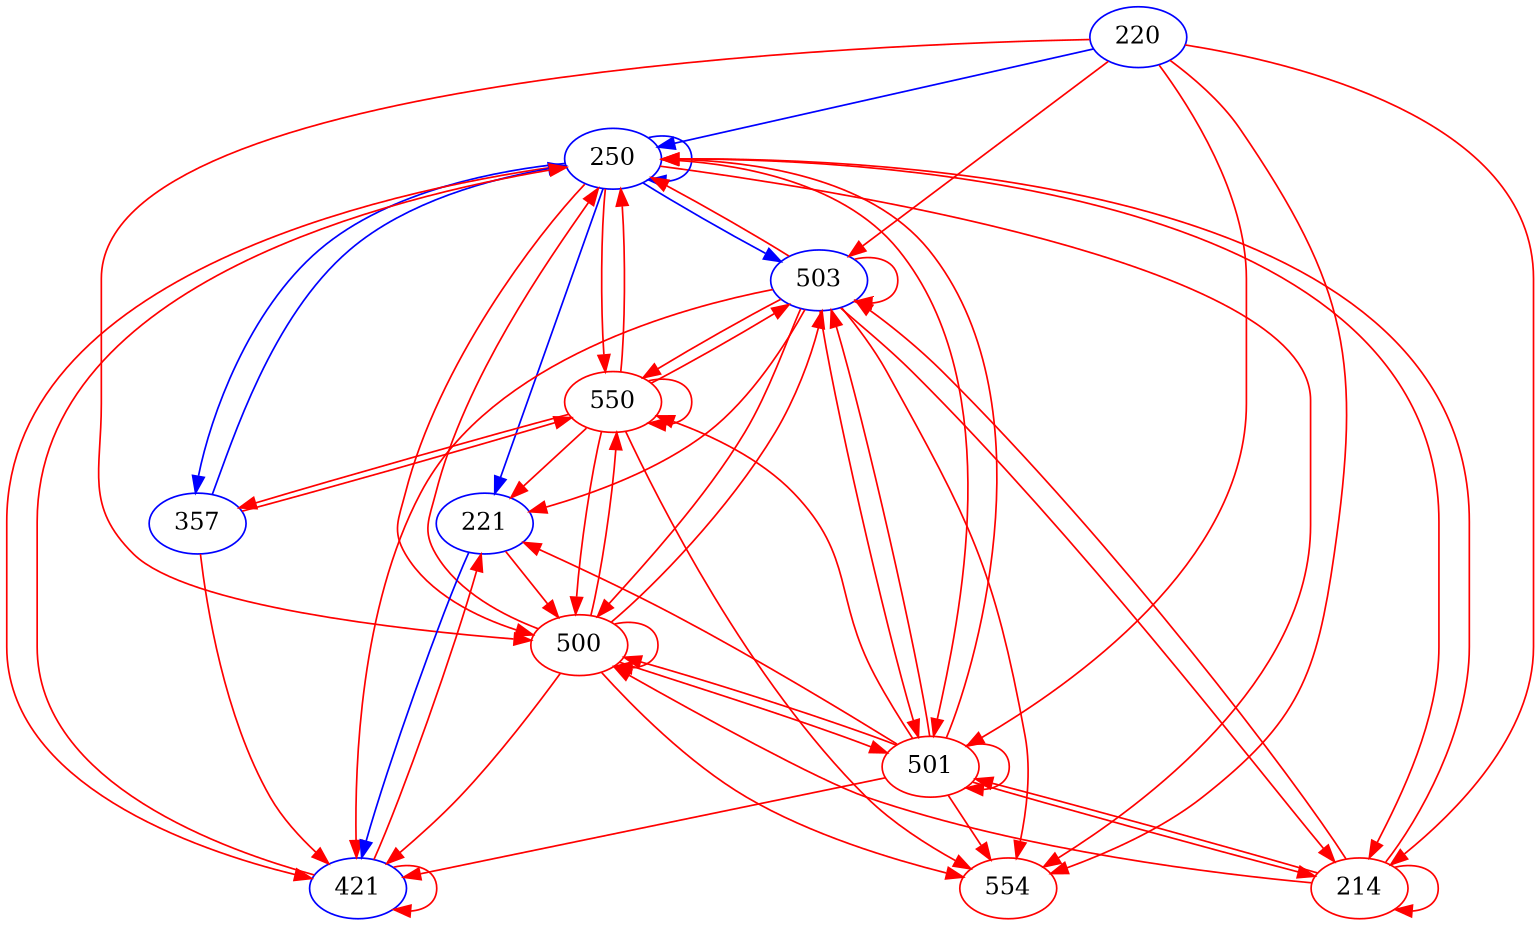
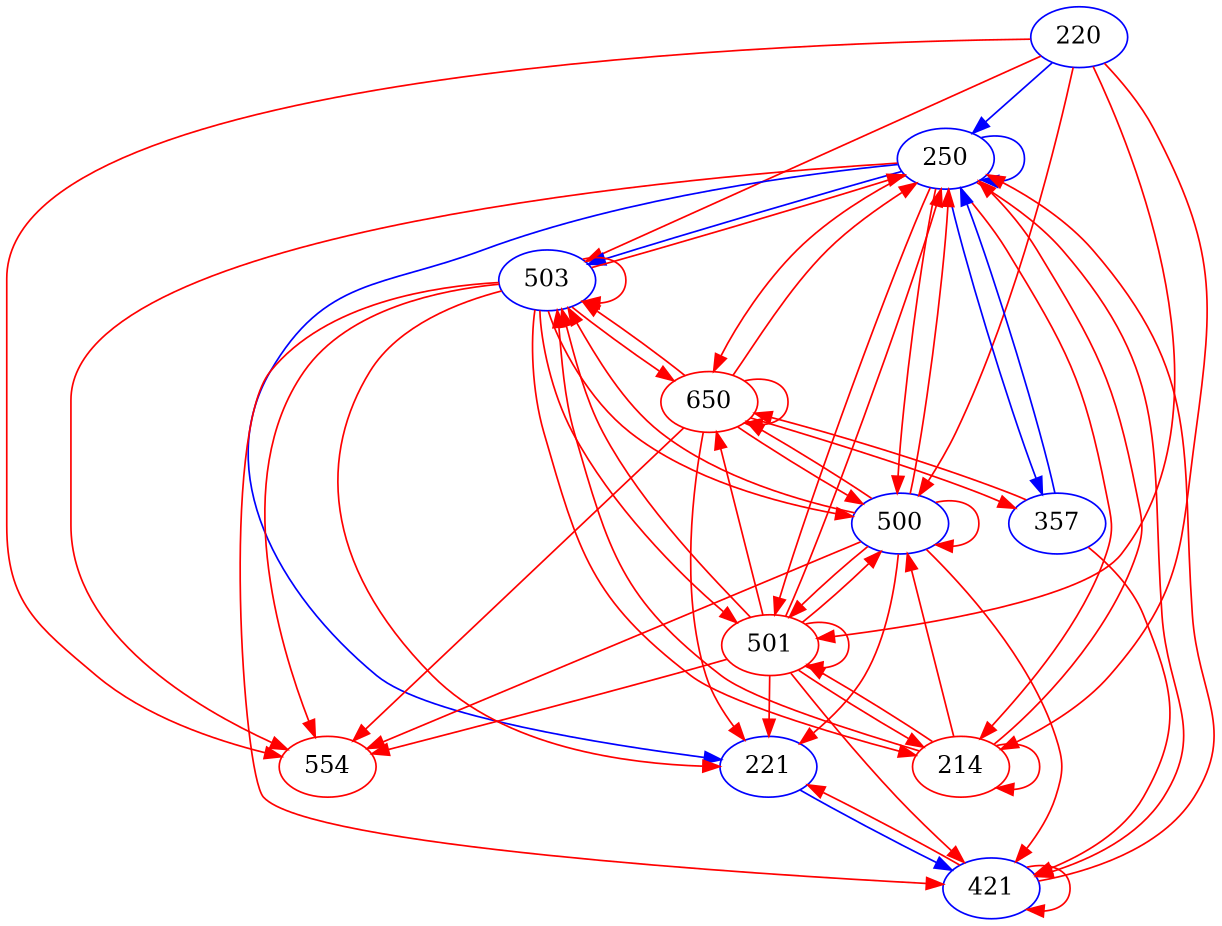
node "550": label "550" -> "650"
edge "221" -> "500": reversed
node "500": color red -> blue
